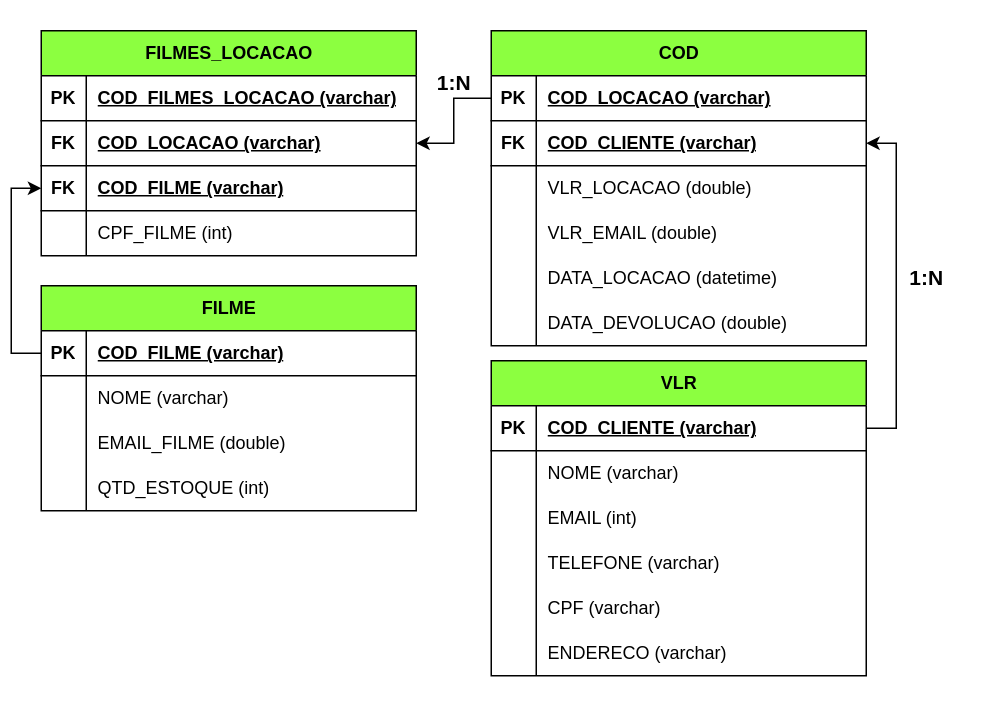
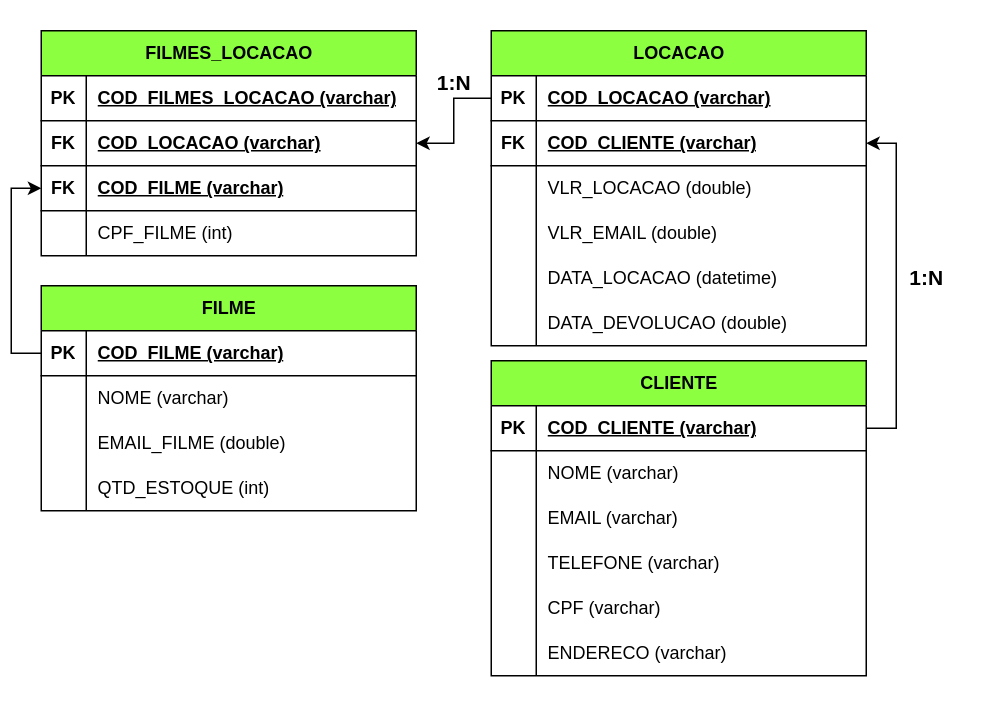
node "COD": label "COD" -> "LOCACAO"
node "VLR": label "VLR" -> "CLIENTE"
node "EMAIL (int)": label "EMAIL (int)" -> "EMAIL (varchar)"
